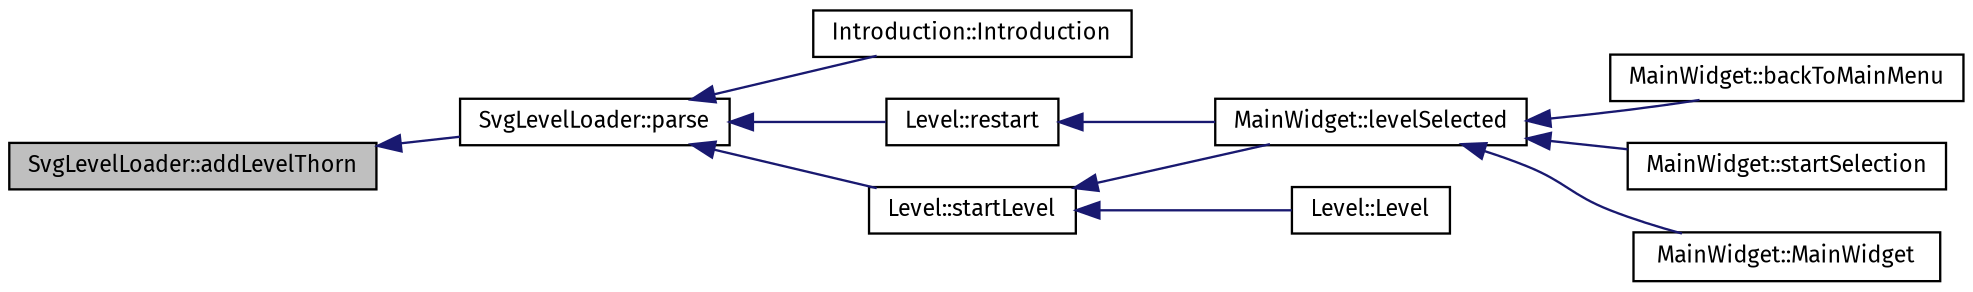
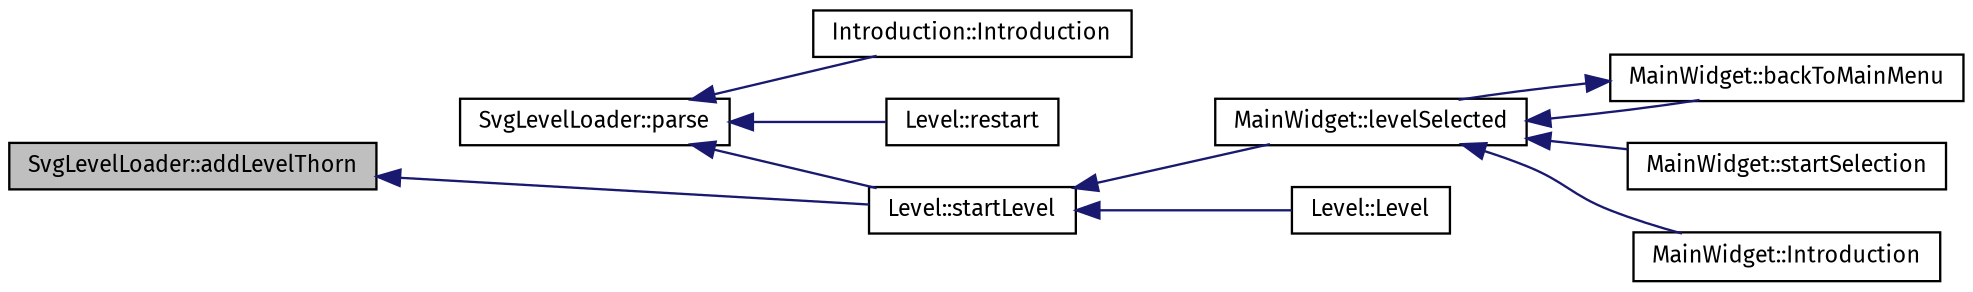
edge "MainWidget::levelSelected" -> "Level::restart": now "MainWidget::levelSelected" -> "MainWidget::backToMainMenu"
edge "SvgLevelLoader::parse" -> "SvgLevelLoader::addLevelThorn": now "Level::startLevel" -> "SvgLevelLoader::addLevelThorn"
node "MainWidget::MainWidget": label "MainWidget::MainWidget" -> "MainWidget::Introduction"
